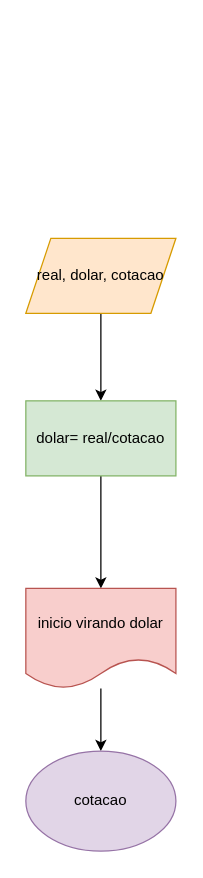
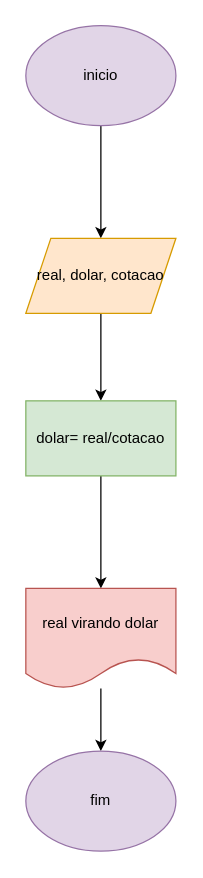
node "inicio": added
edge "inicio" -> "real, dolar, cotacao": added
node "inicio virando dolar": label "inicio virando dolar" -> "real virando dolar"
node "cotacao": label "cotacao" -> "fim"
